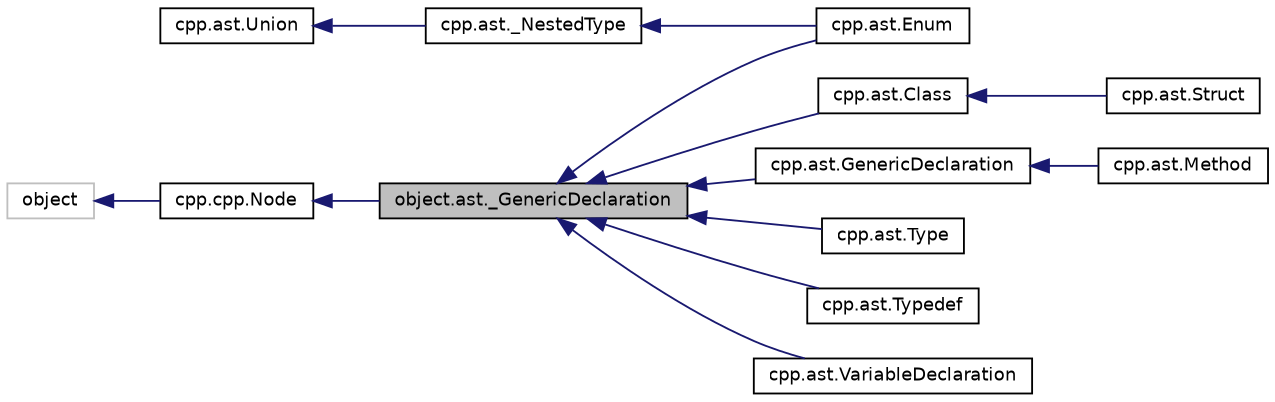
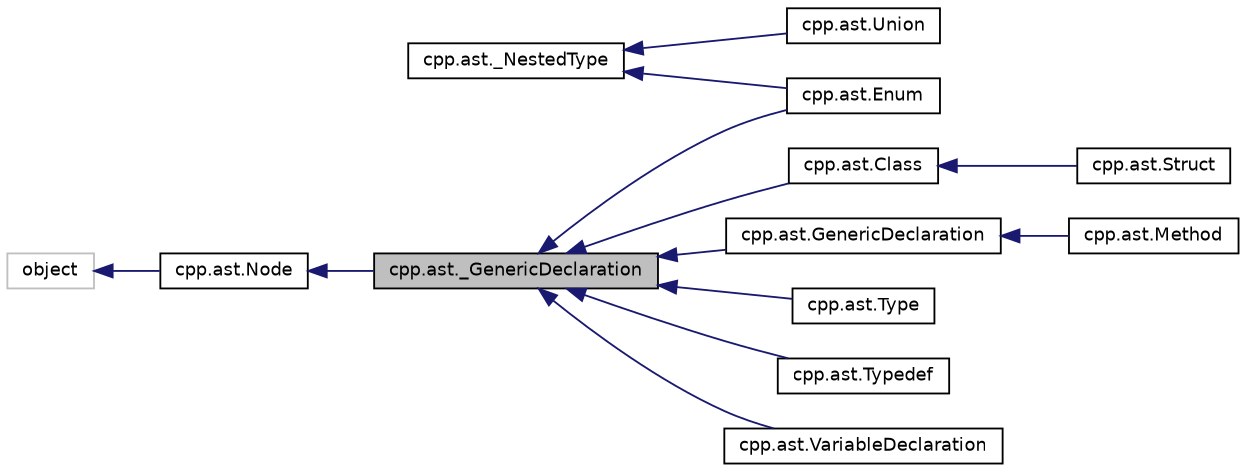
edge "cpp.ast._NestedType" -> "cpp.ast.Union": reversed
node "cpp.cpp.Node": label "cpp.cpp.Node" -> "cpp.ast.Node"
node "object.ast._GenericDeclaration": label "object.ast._GenericDeclaration" -> "cpp.ast._GenericDeclaration"
